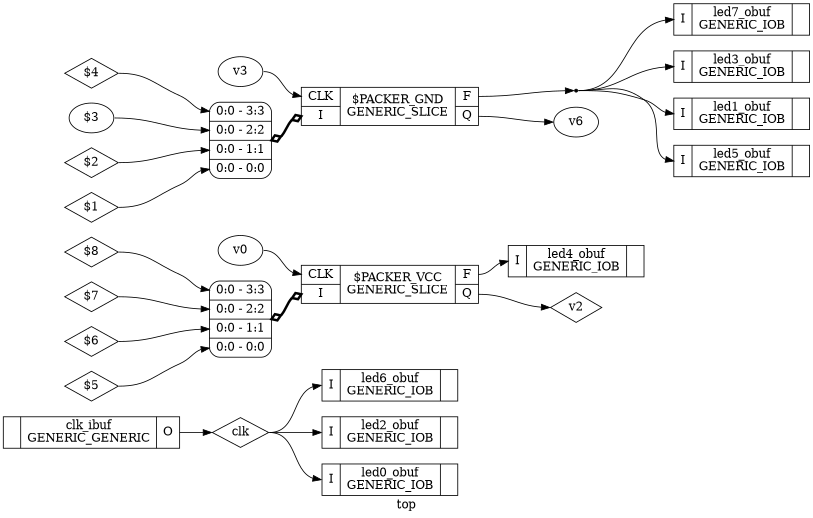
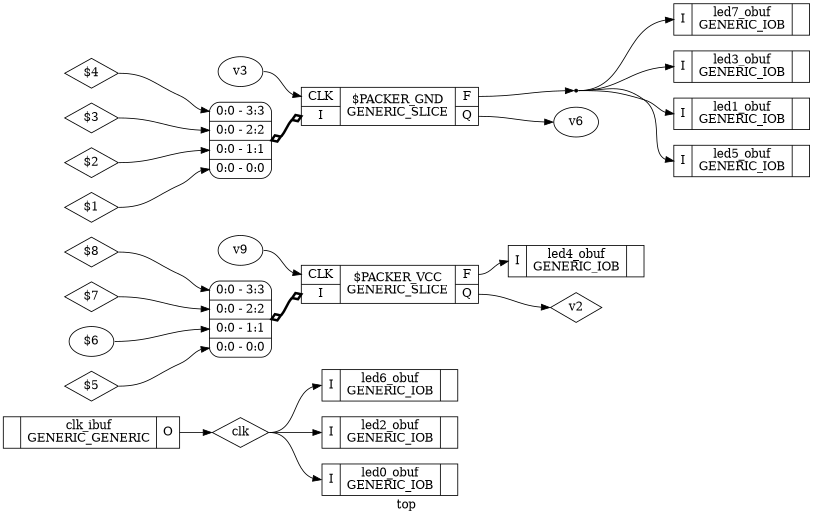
node "$3": shape ellipse -> diamond
node "v0": label "v0" -> "v9"
node "$6": shape diamond -> ellipse
